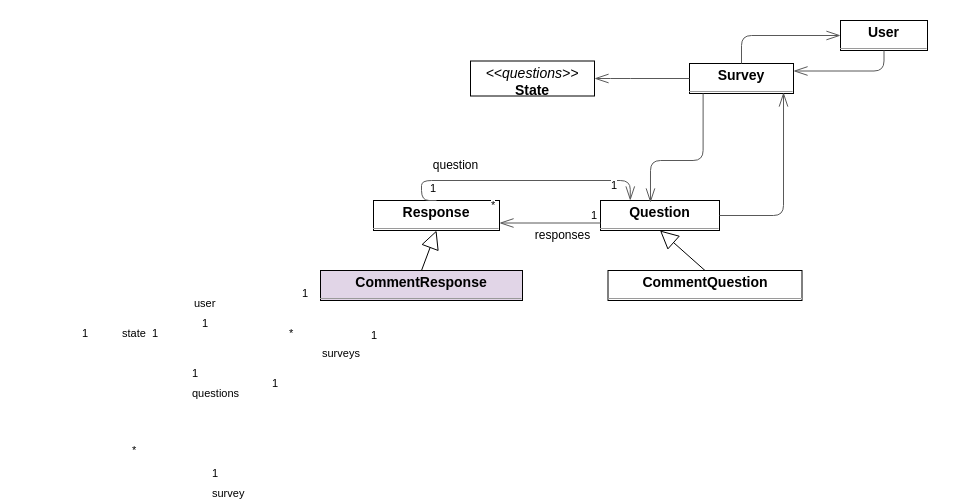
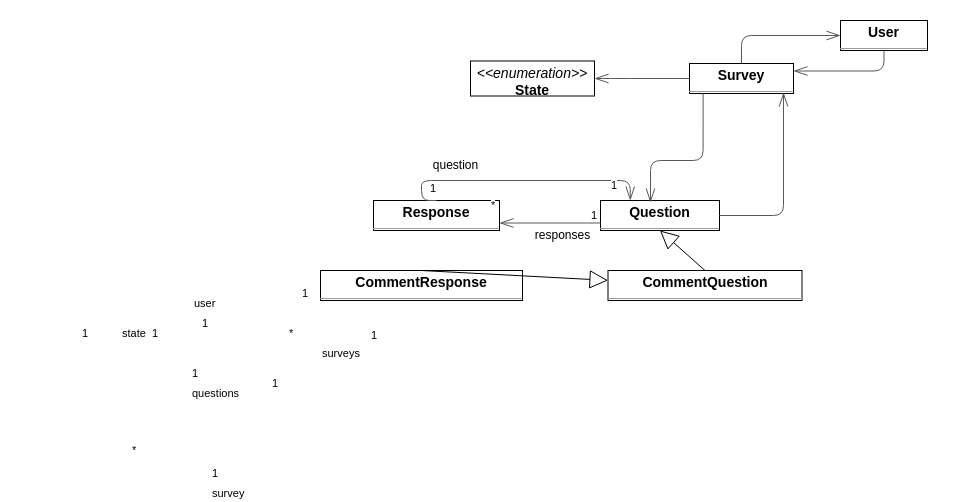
node "<<questions>> State": label "<<questions>> State" -> "<<enumeration>> State"
edge "CommentResponse" -> "Response": now "CommentResponse" -> "CommentQuestion"
node "CommentResponse": fillcolor #e1d5e7 -> #ffffff
